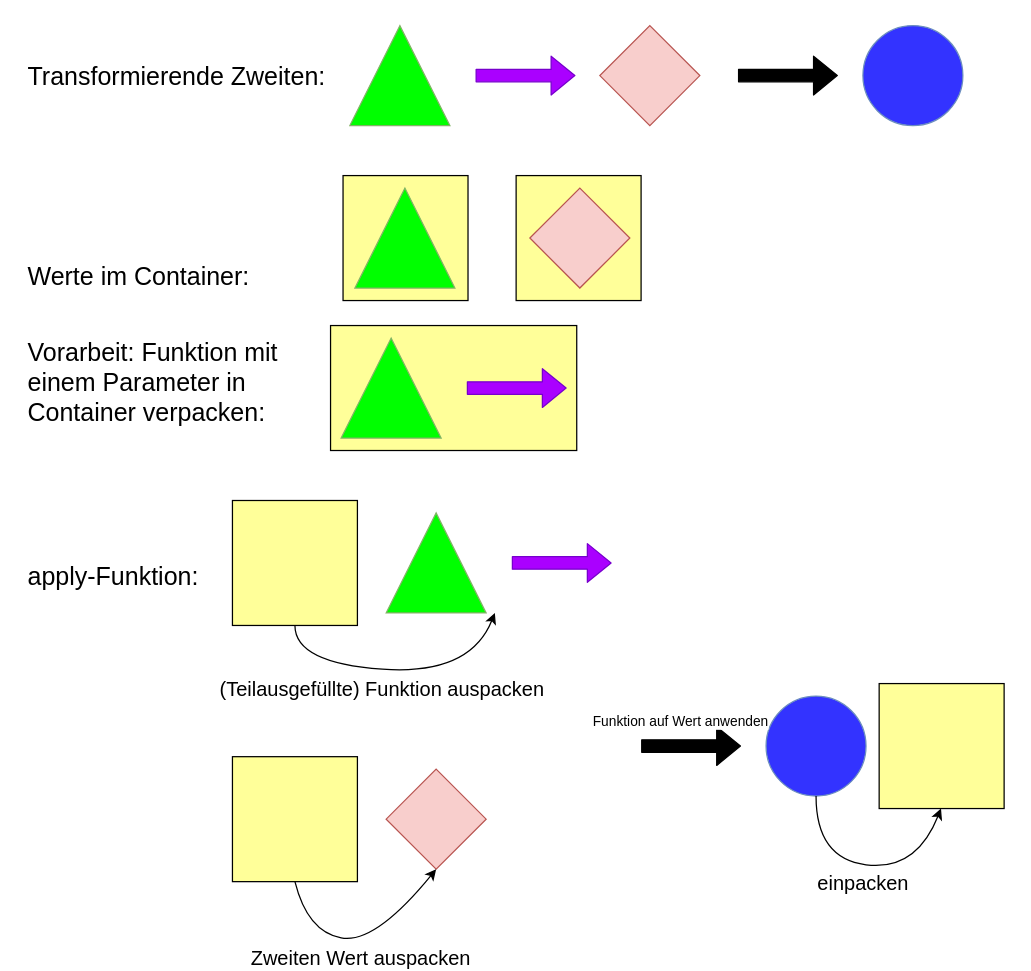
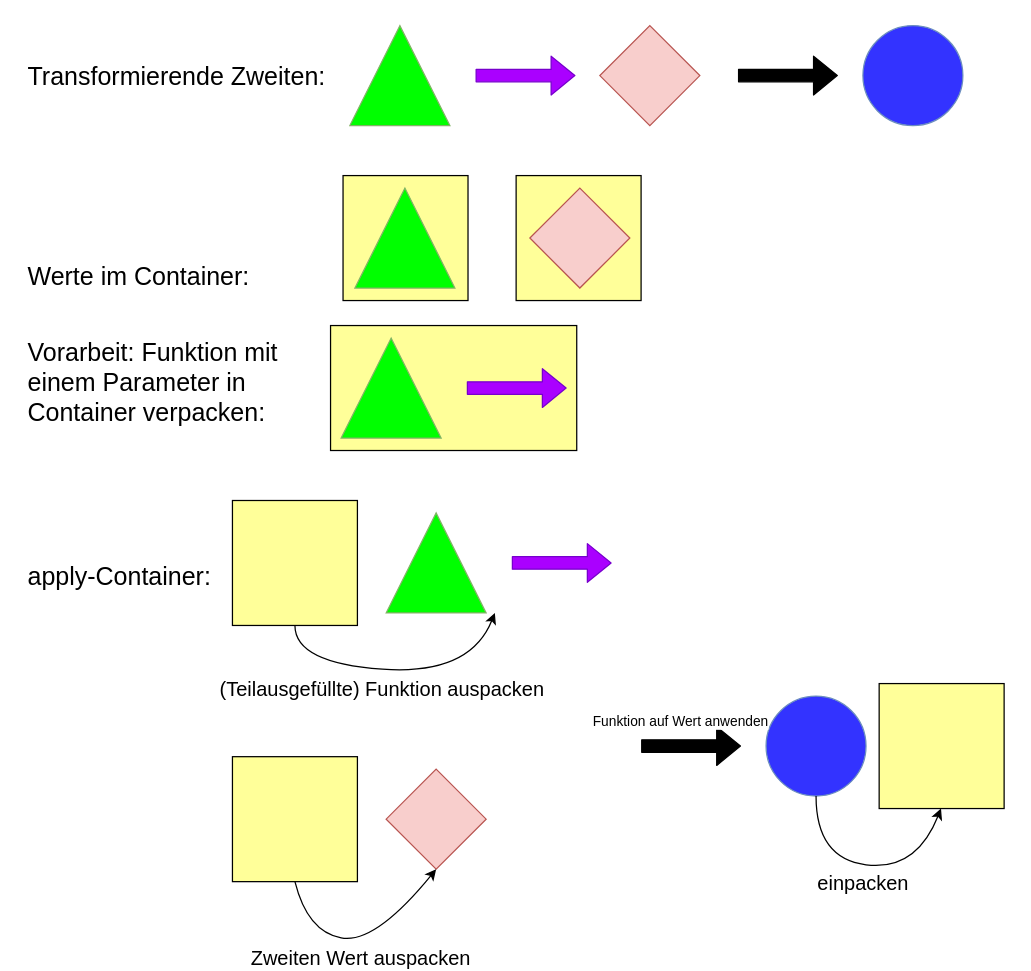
node "apply-Funktion:": label "apply-Funktion:" -> "apply-Container:"
